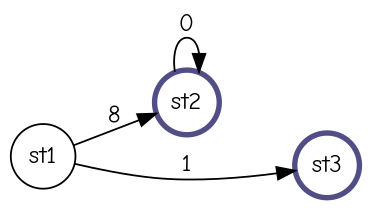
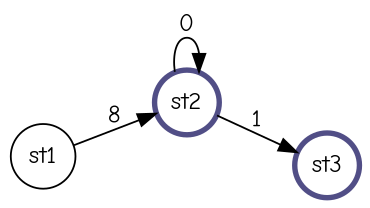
edge "st1" -> "st3": now "st2" -> "st3"
